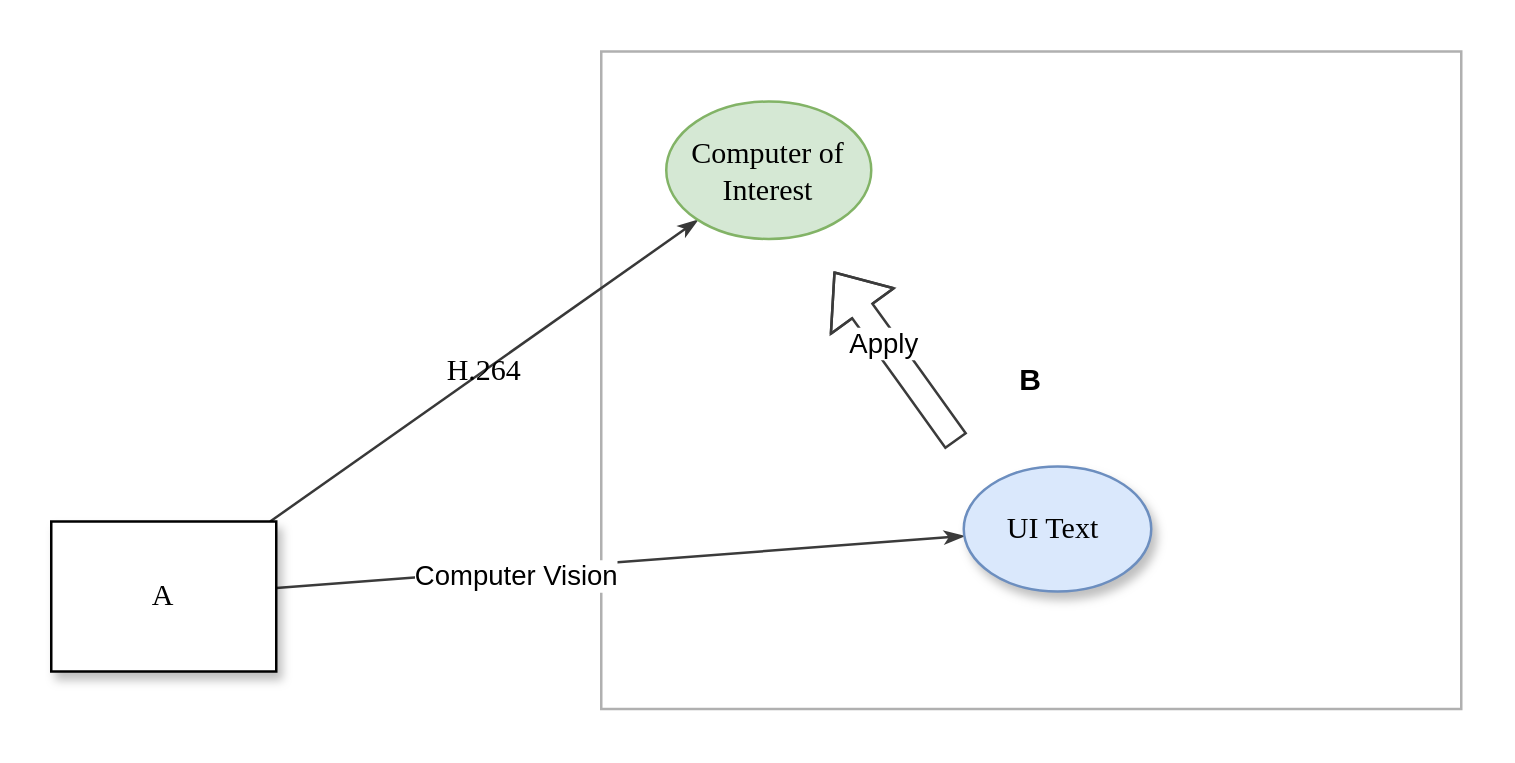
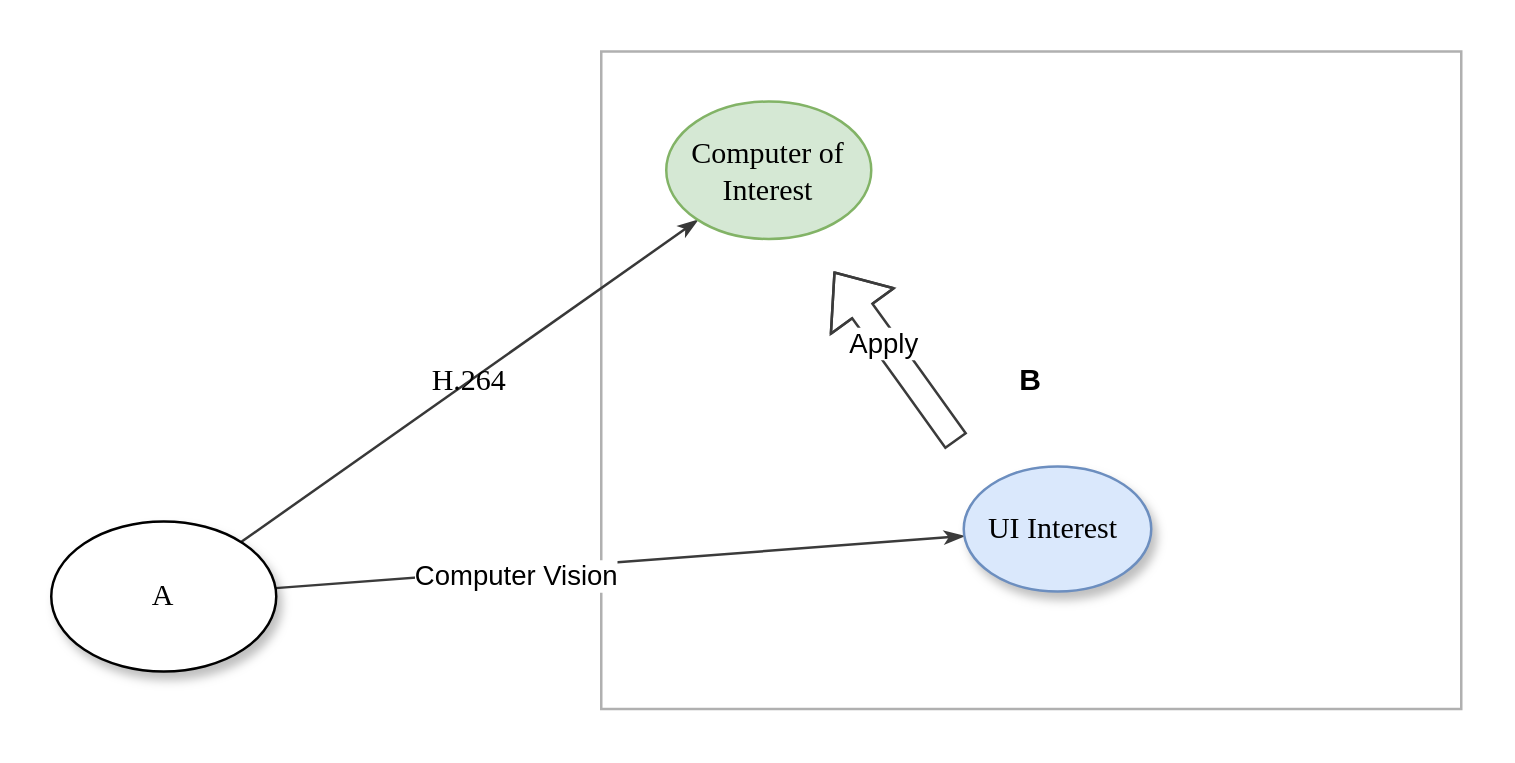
node "UI Text": label "UI Text" -> "UI Interest"
node "A": shape rectangle -> ellipse
